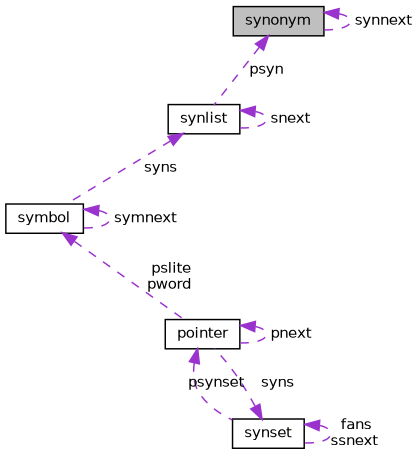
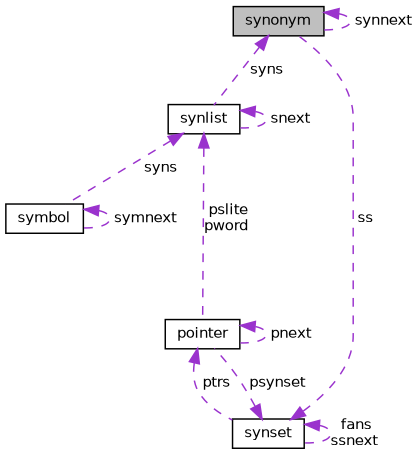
edge "synlist" -> "synonym": label " psyn" -> " syns"
edge "synonym" -> "synset": added, label "ss"
edge "pointer" -> "symbol": now "pointer" -> "synlist"
edge "synset" -> "pointer": label " psynset" -> " ptrs"
edge "pointer" -> "synset": label " syns" -> " psynset"
